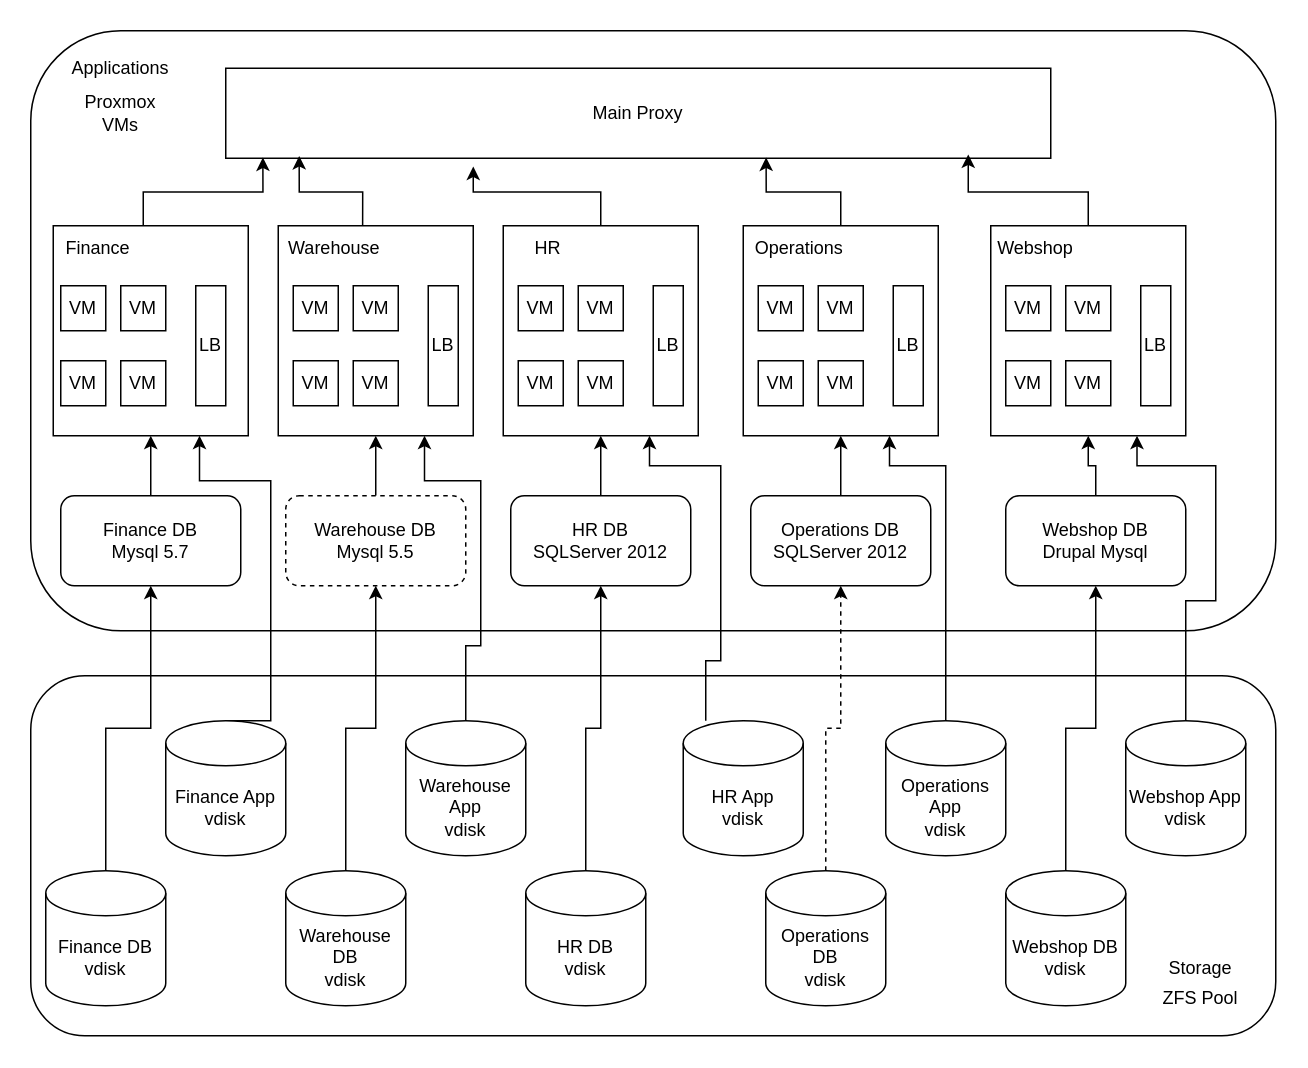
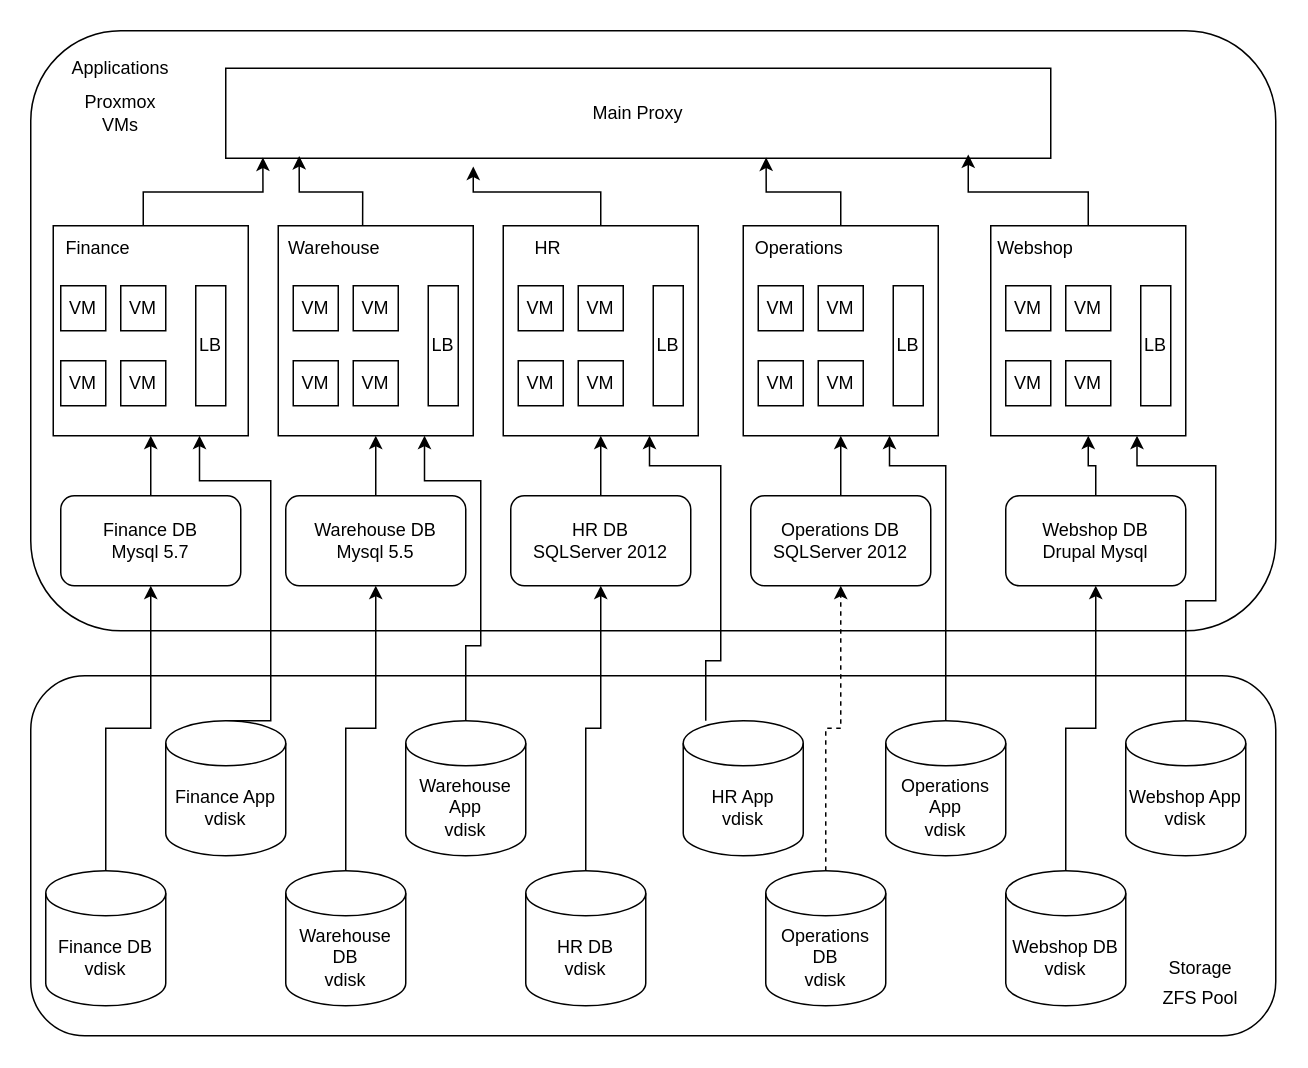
node "Warehouse DB Mysql 5.5": style dashed -> solid
